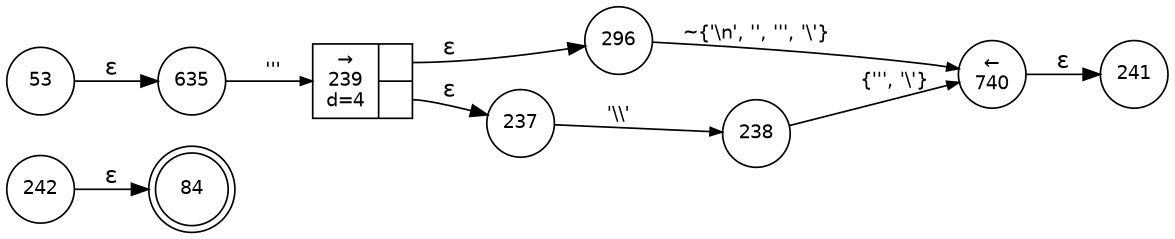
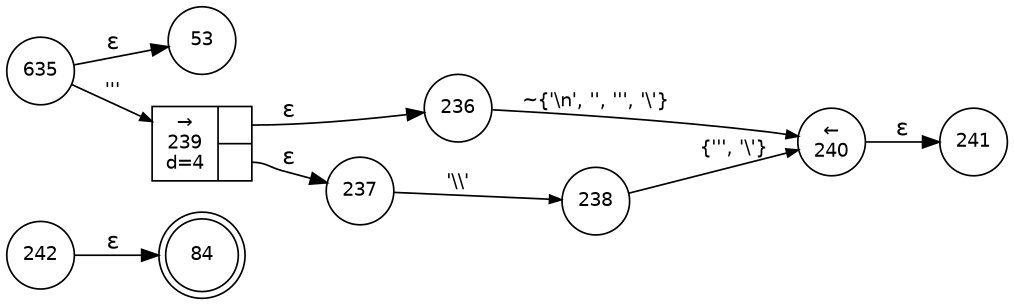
node "296": label "296" -> "236"
node "← 740": label "← 740" -> "← 240"
edge "53" -> "635": reversed
